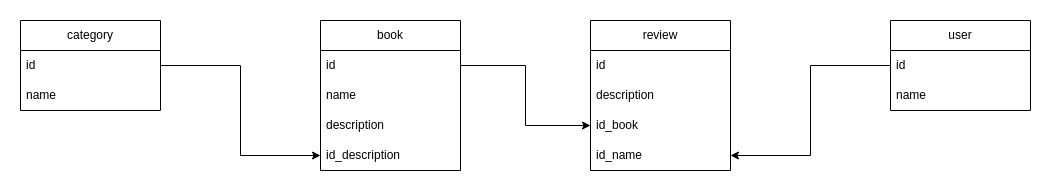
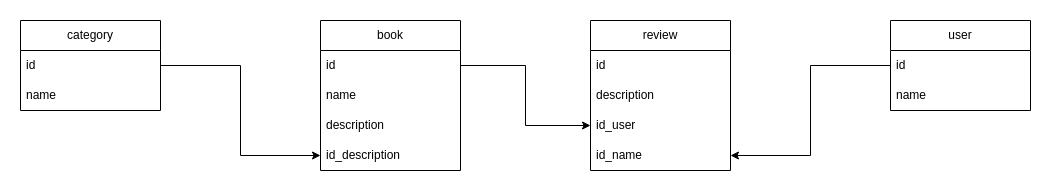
node "id_book": label "id_book" -> "id_user"
